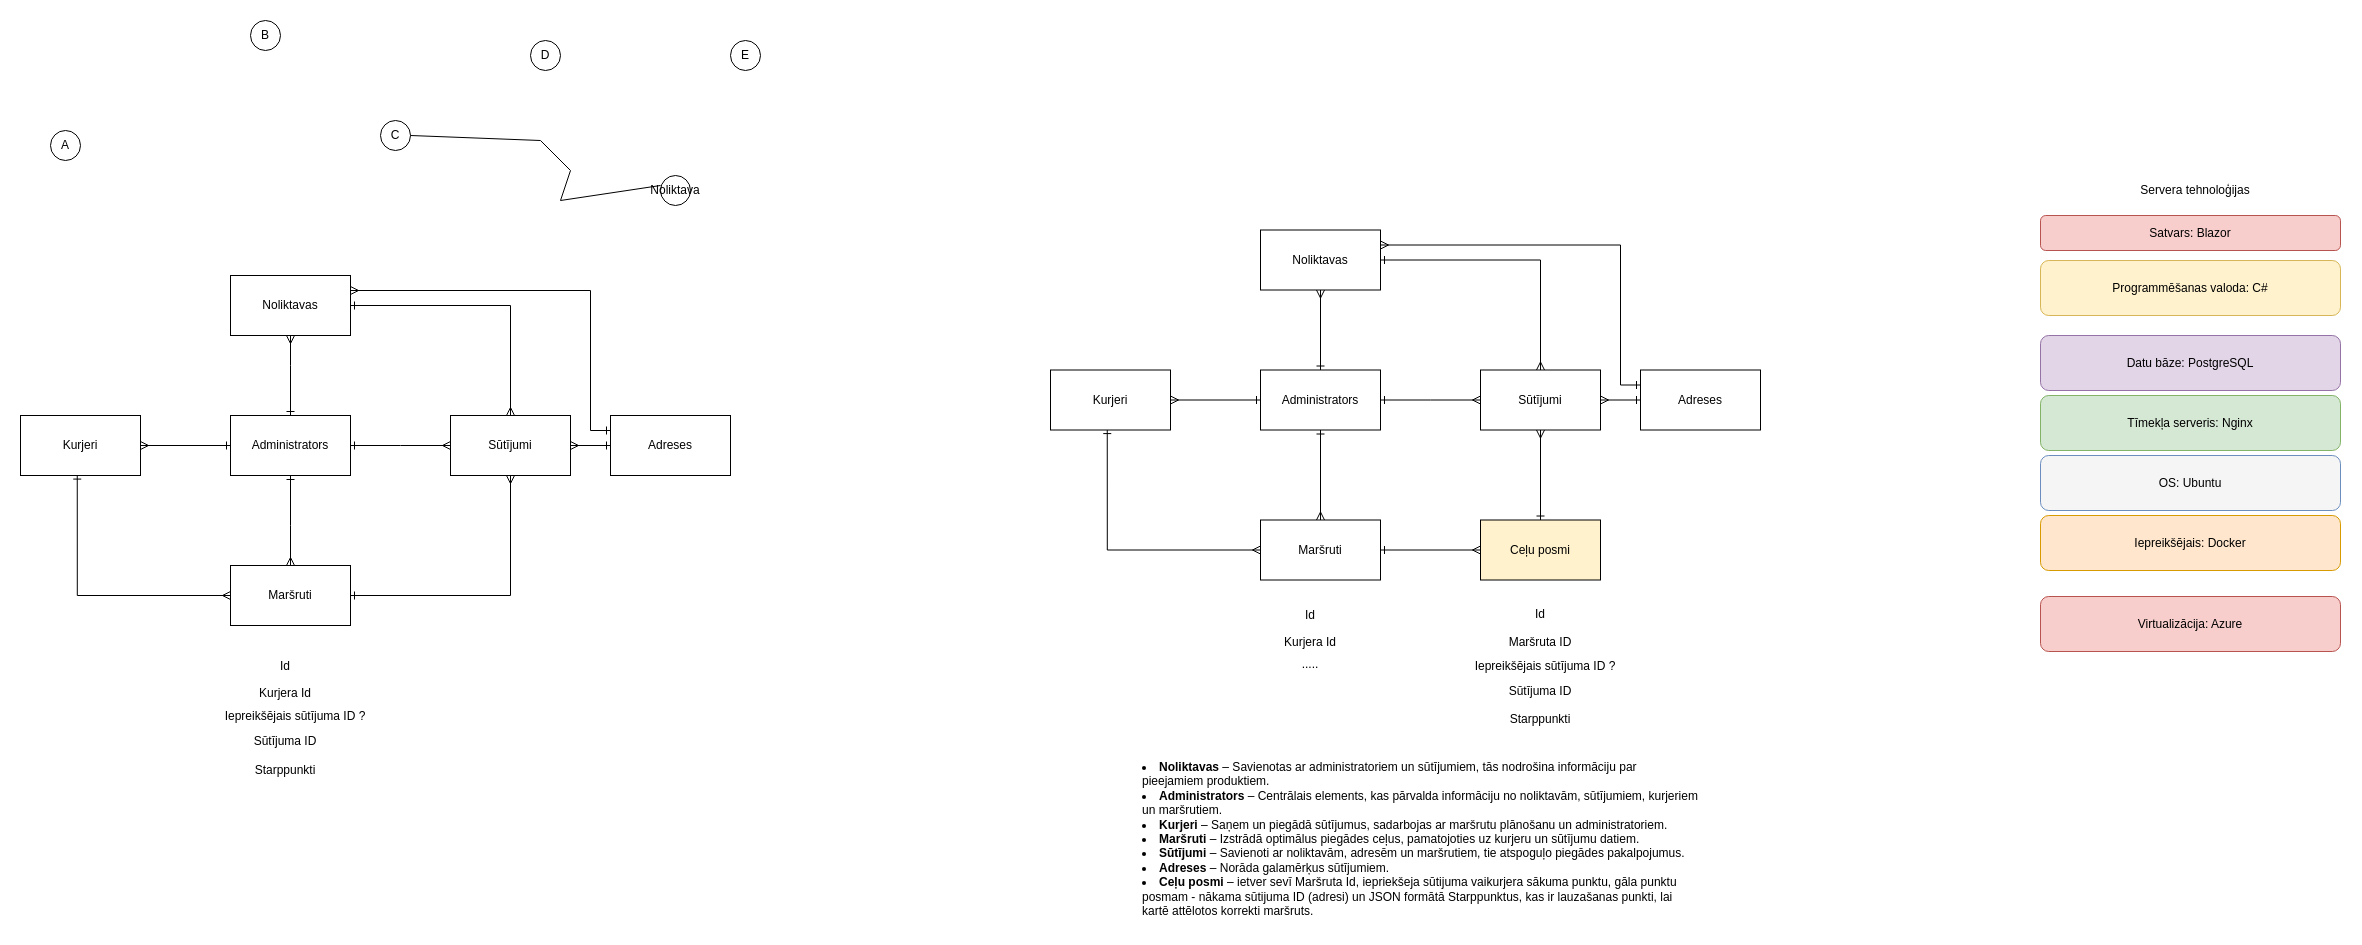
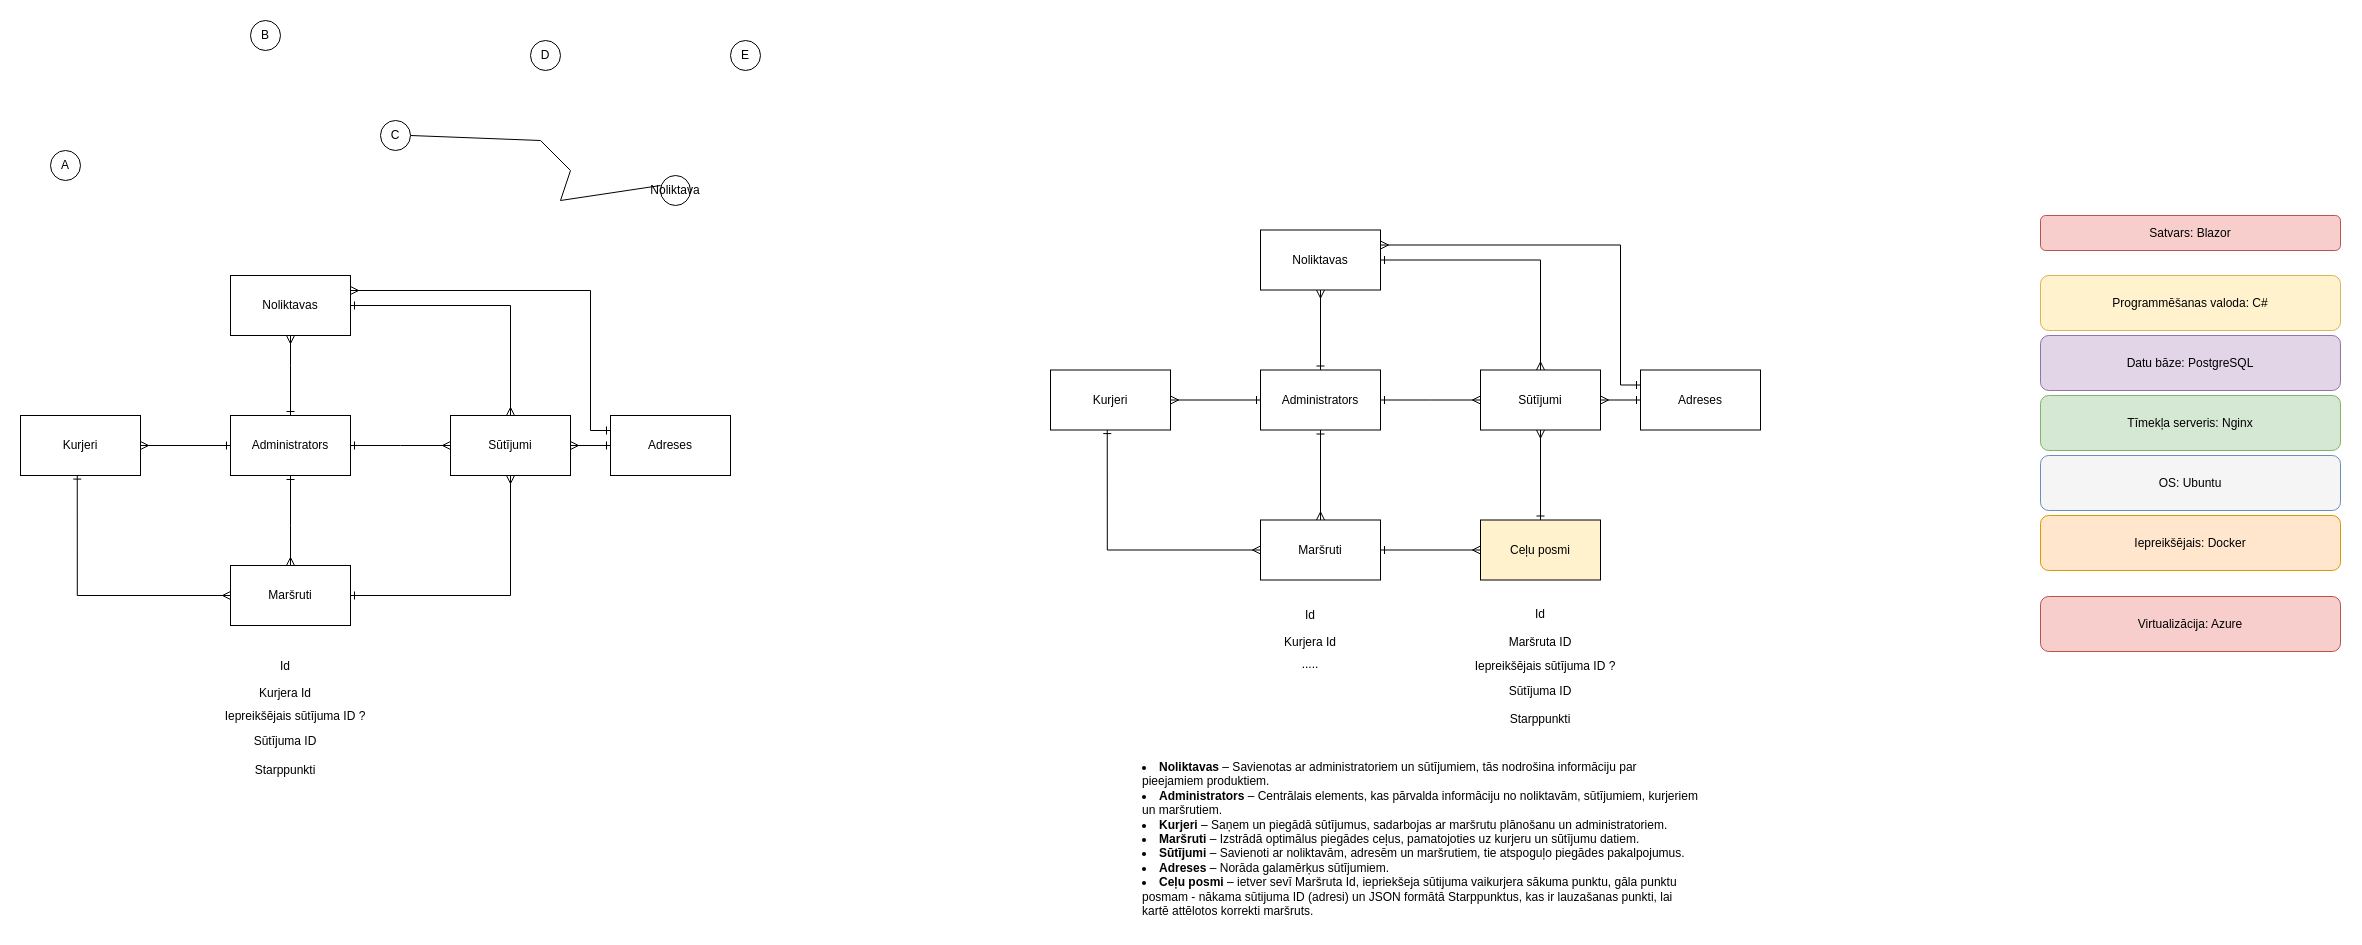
node "A": moved (66, 146) -> (66, 166)
node "Servera tehnoloģijas": removed
node "Programmēšanas valoda: C#": moved (2191, 288) -> (2191, 303)
